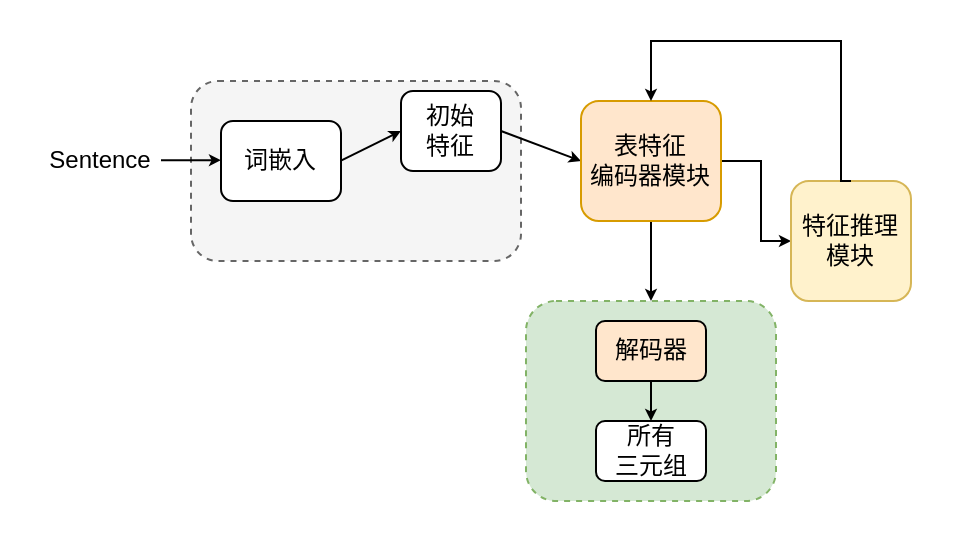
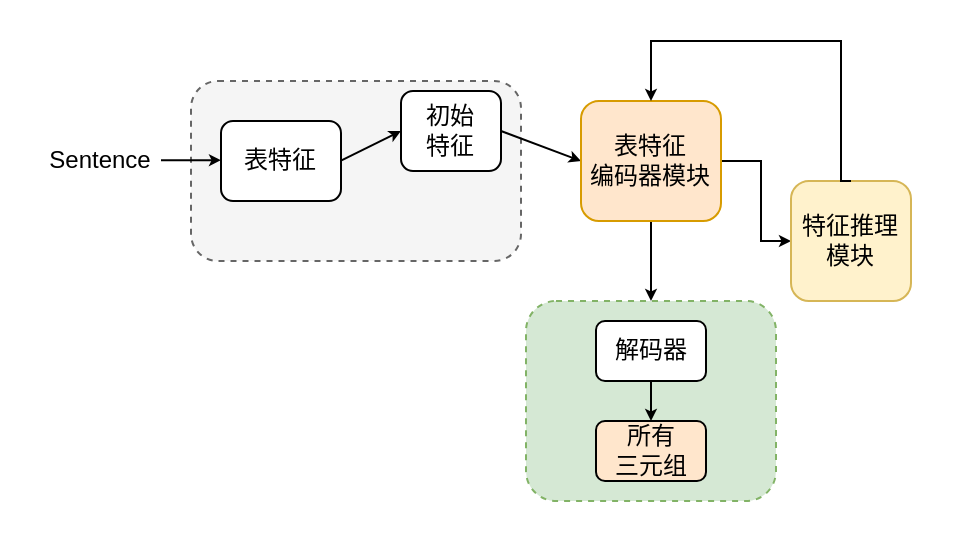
node "词嵌入": label "词嵌入" -> "表特征"
node "解码器": fillcolor #ffe6cc -> #ffffff
node "所有 三元组": fillcolor #ffffff -> #ffe6cc
